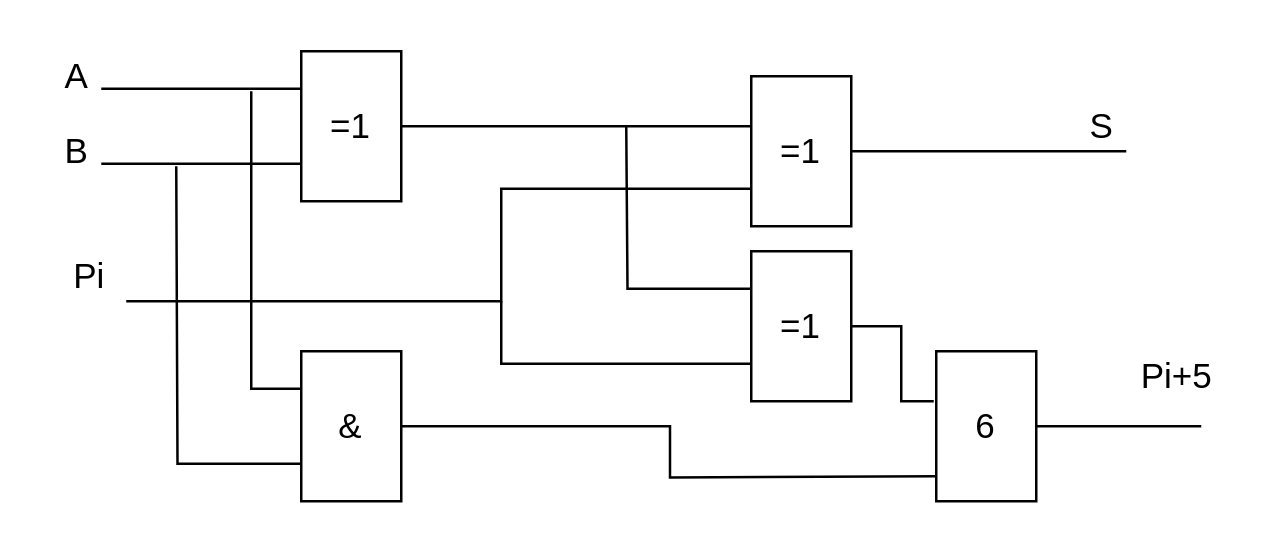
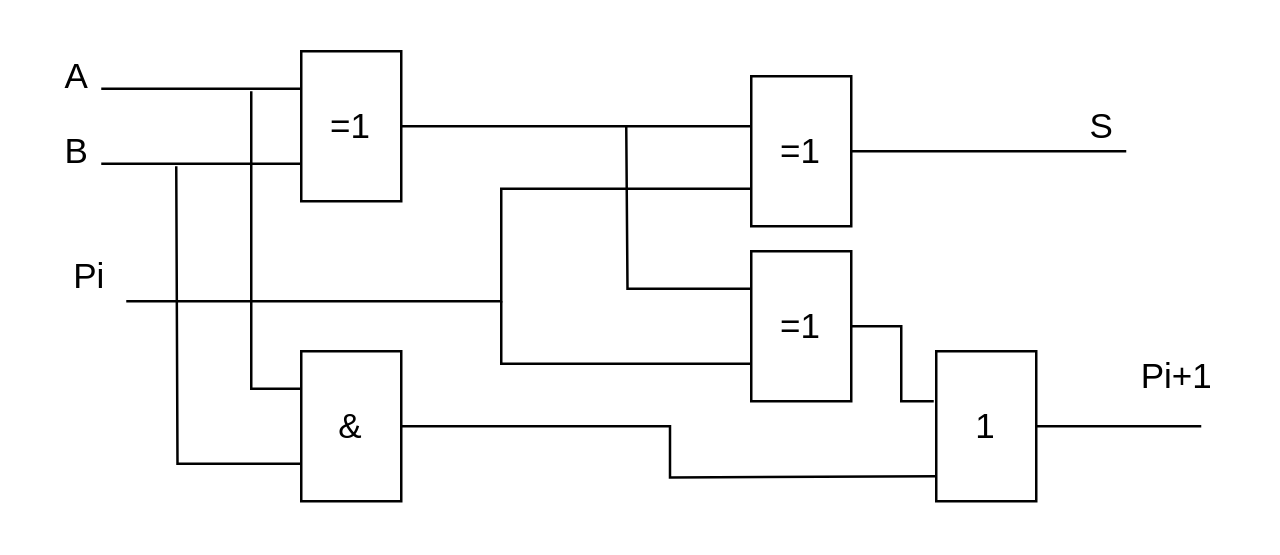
node "Pi+5": label "Pi+5" -> "Pi+1"
node "6": label "6" -> "1"
